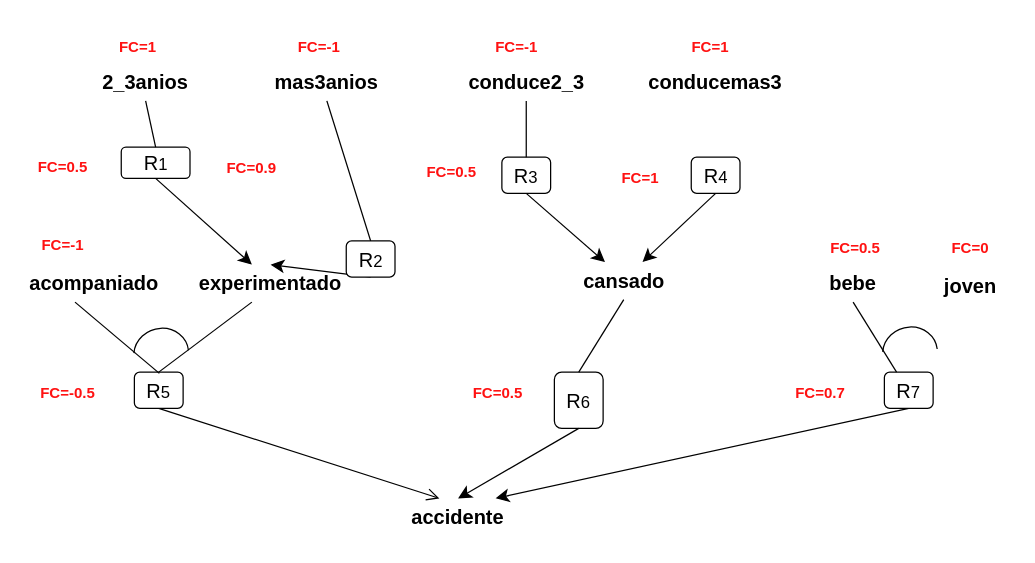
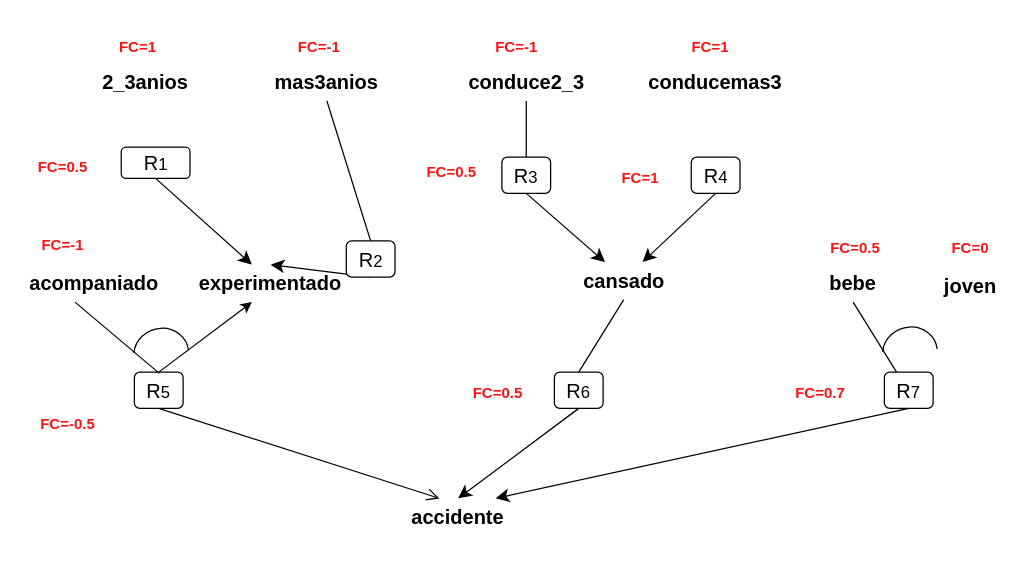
edge "2_3anios" -- "R1": removed
node "FC=0.9": removed
edge "experimentado" -- "R5": arrowhead none -> classic
node "FC=-0.5": moved (68, 391) -> (68, 422)
node "R6": size 49x56 -> 49x36
